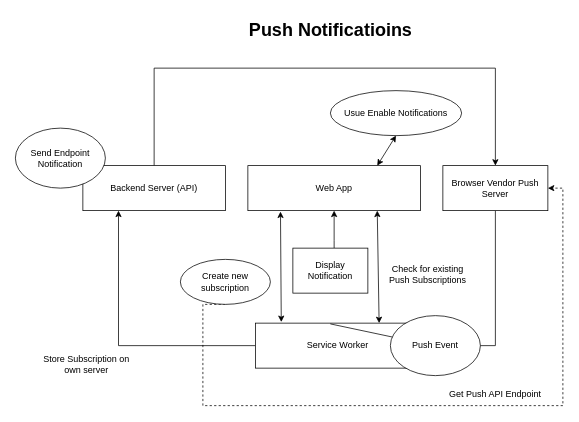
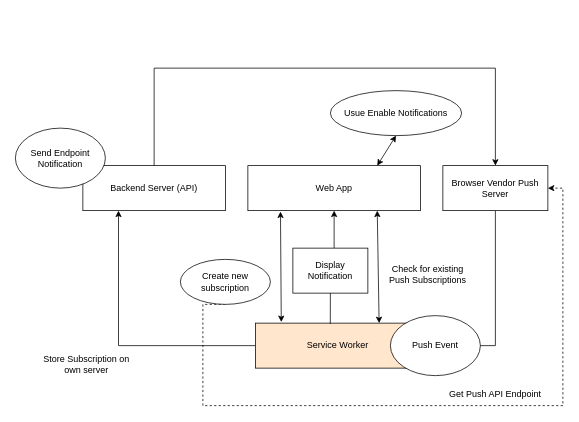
node "Push Notificatioins": removed
edge "Service Worker" -- "Push Event": now "Service Worker" -- "Display Notification"
node "Service Worker": fillcolor #ffffff -> #ffe6cc
